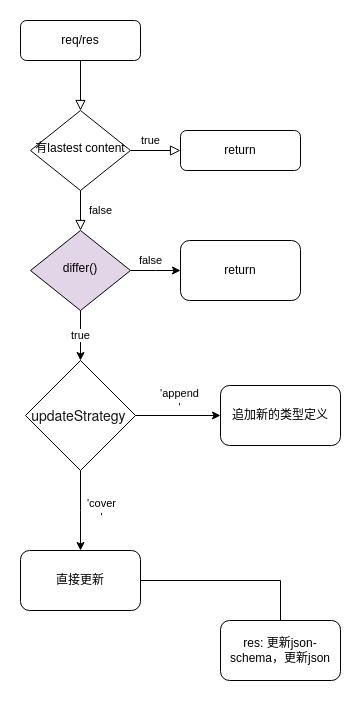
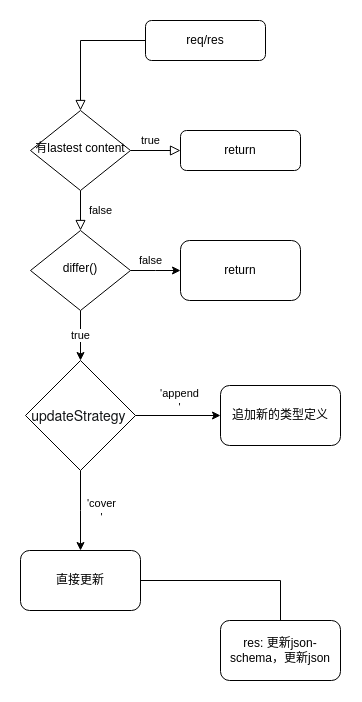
node "req/res": moved (81, 41) -> (206, 41)
node "differ()": fillcolor #e1d5e7 -> #ffffff
